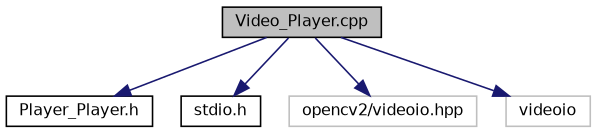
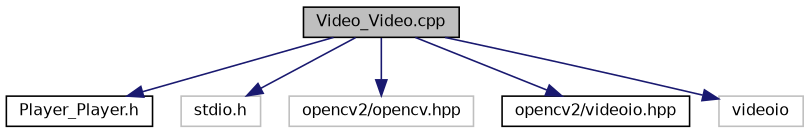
node "Video_Player.cpp": label "Video_Player.cpp" -> "Video_Video.cpp"
node "stdio.h": color black -> grey75
node "opencv2/opencv.hpp": added
node "opencv2/videoio.hpp": color grey75 -> black
